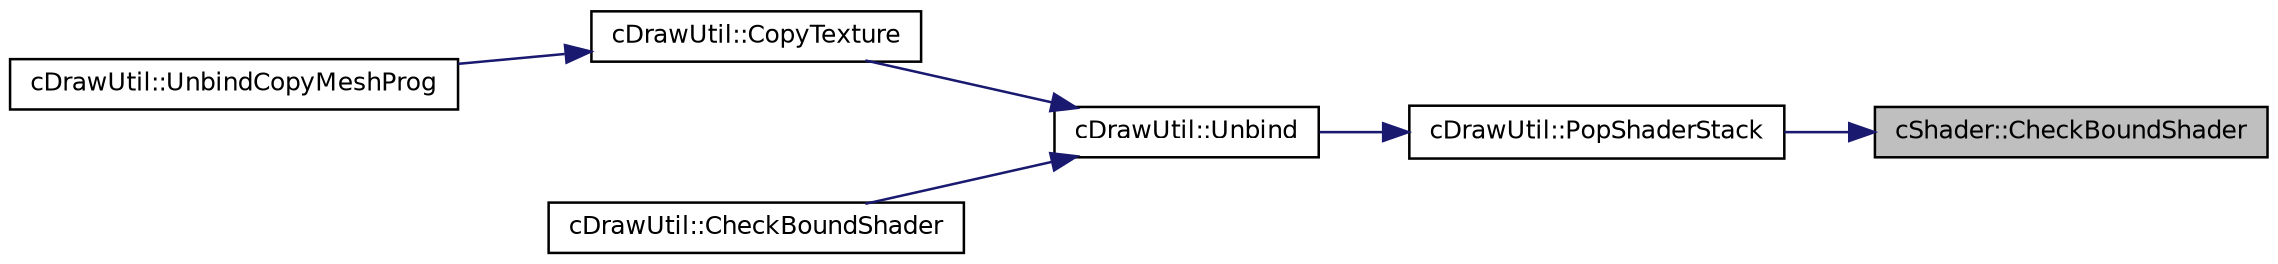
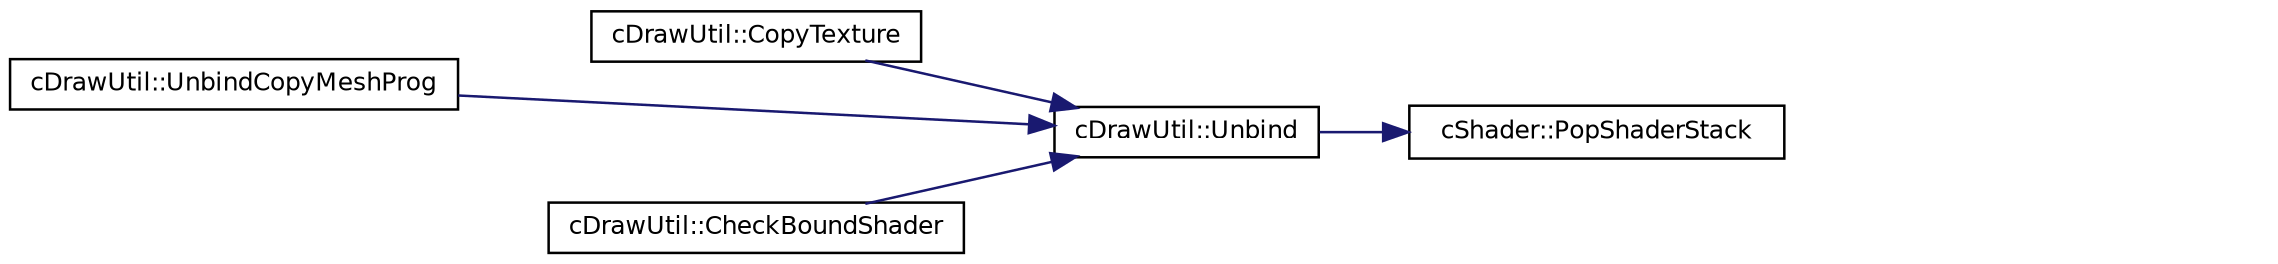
edge "cDrawUtil::UnbindCopyMeshProg" -> "cDrawUtil::CopyTexture": now "cDrawUtil::UnbindCopyMeshProg" -> "cDrawUtil::Unbind"
node "cDrawUtil::PopShaderStack": label "cDrawUtil::PopShaderStack" -> "cShader::PopShaderStack"
node "cShader::CheckBoundShader": removed
